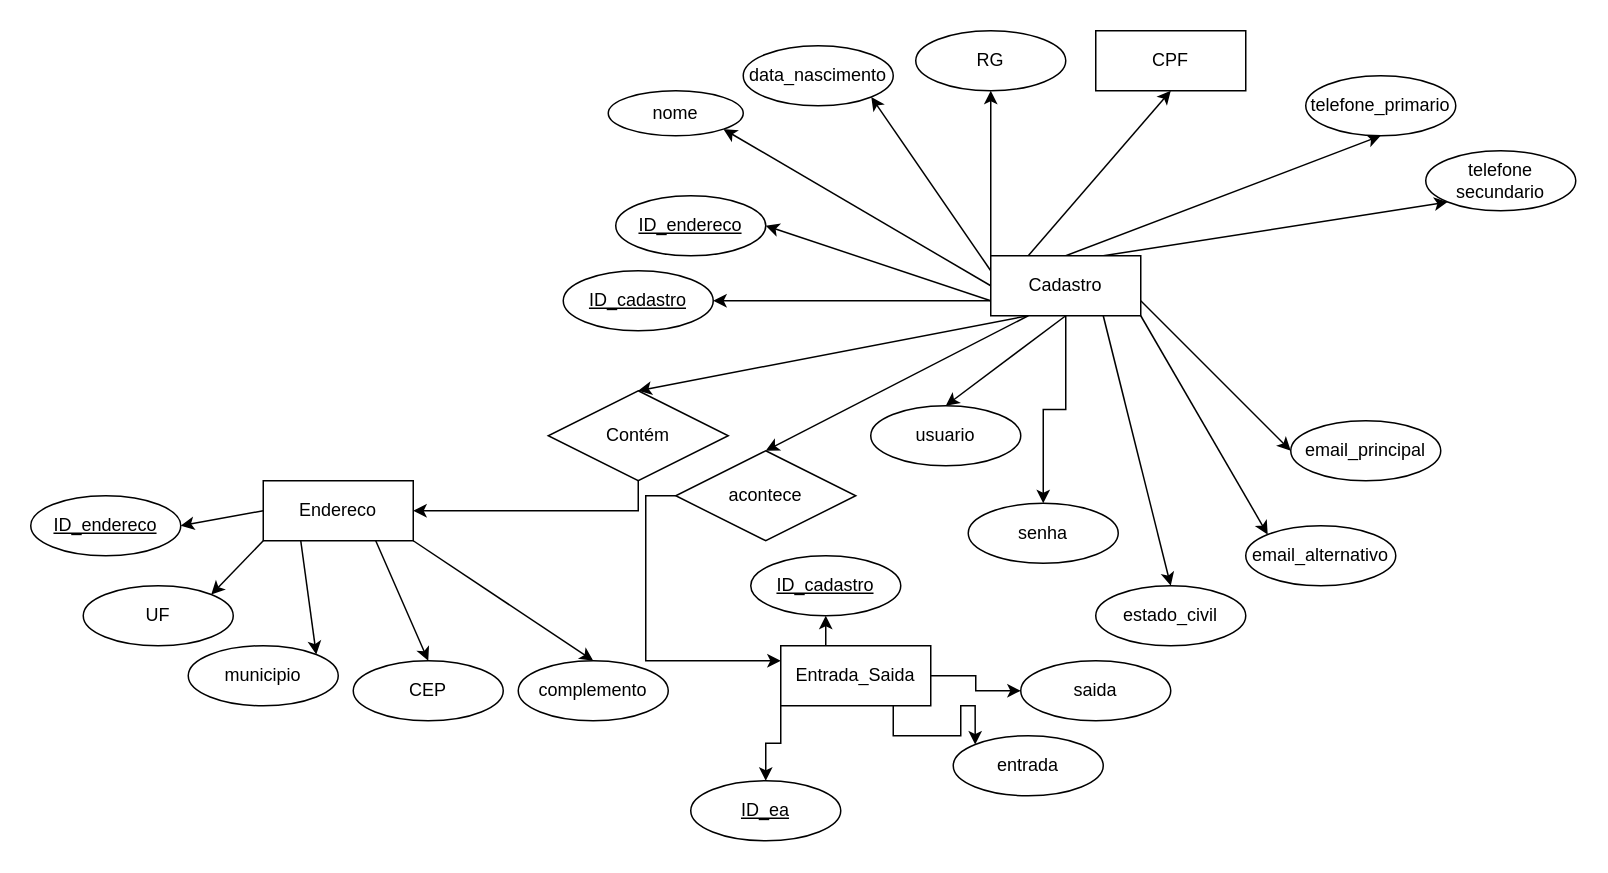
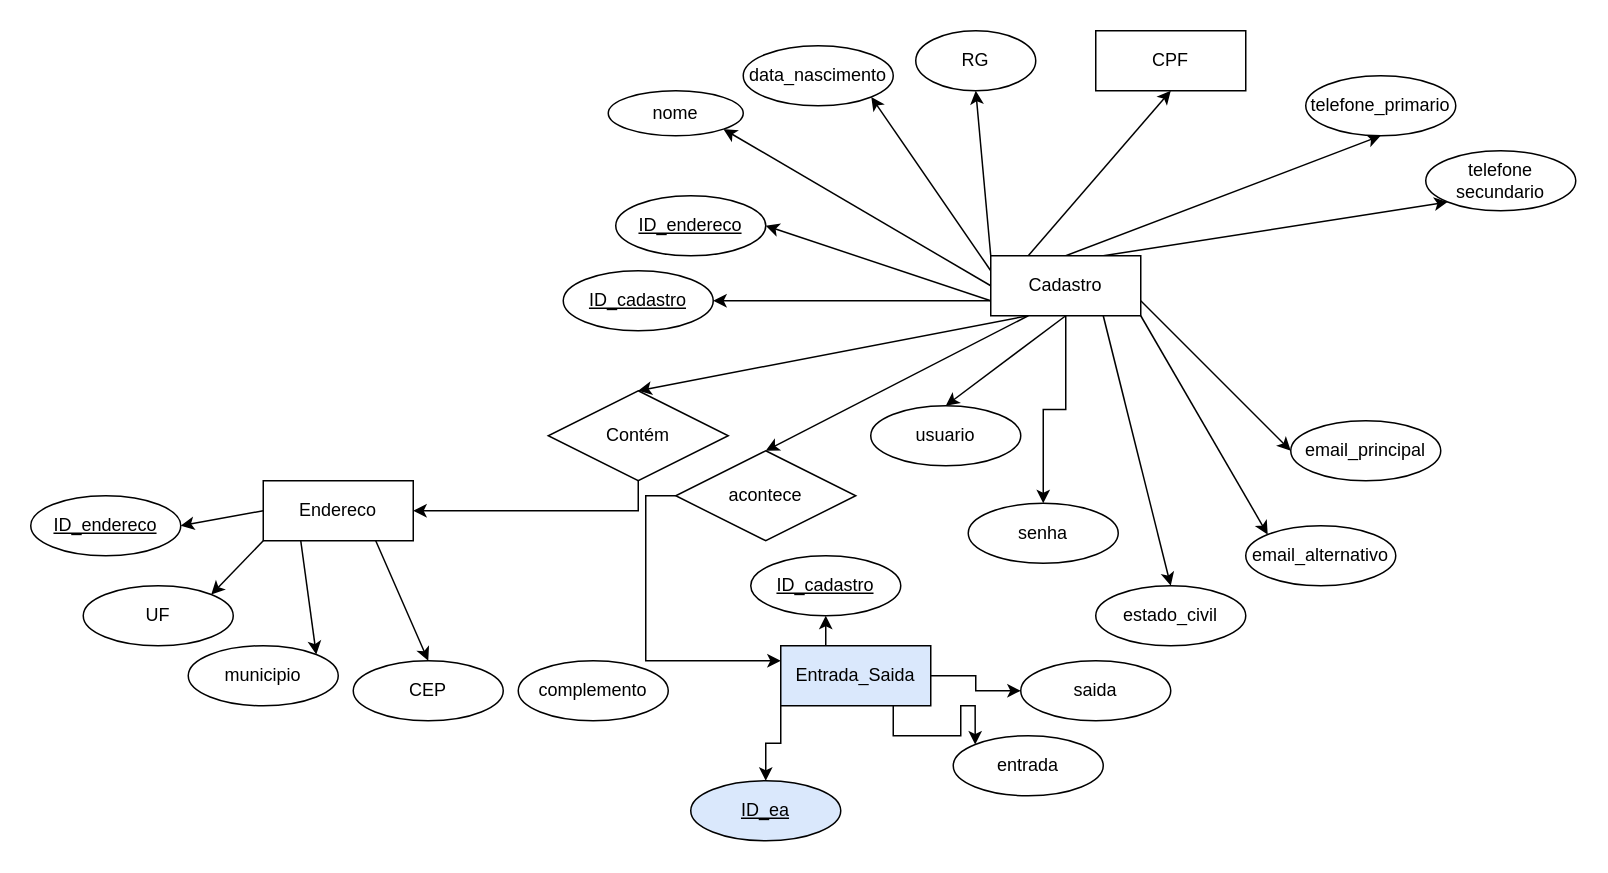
node "RG": size 150x60 -> 120x60
edge "Endereco" -> "complemento": removed
node "Entrada_Saida": fillcolor #ffffff -> #dae8fc
node "ID_ea": fillcolor #ffffff -> #dae8fc
